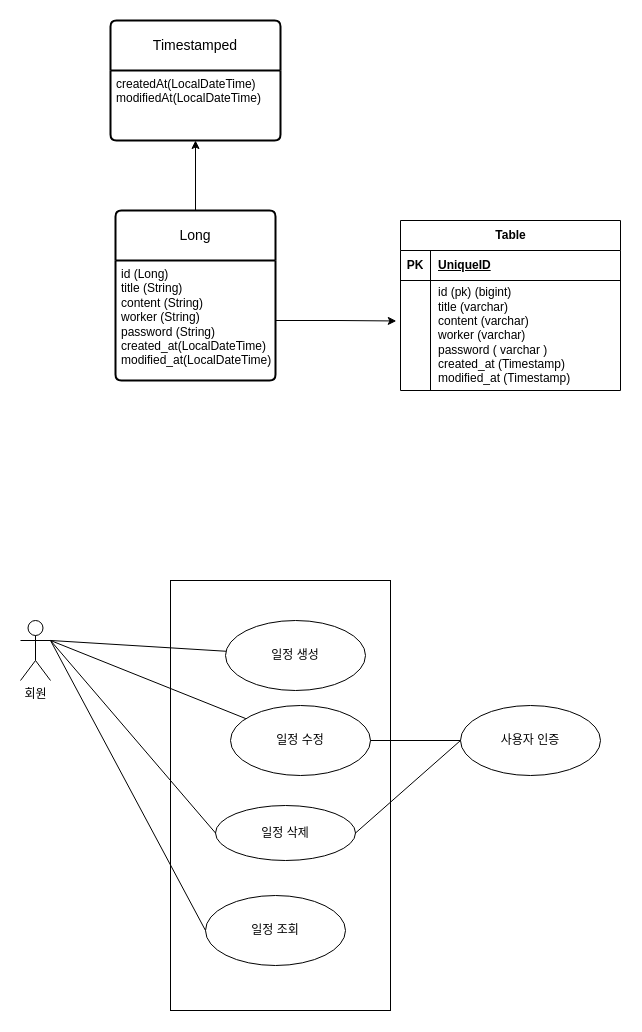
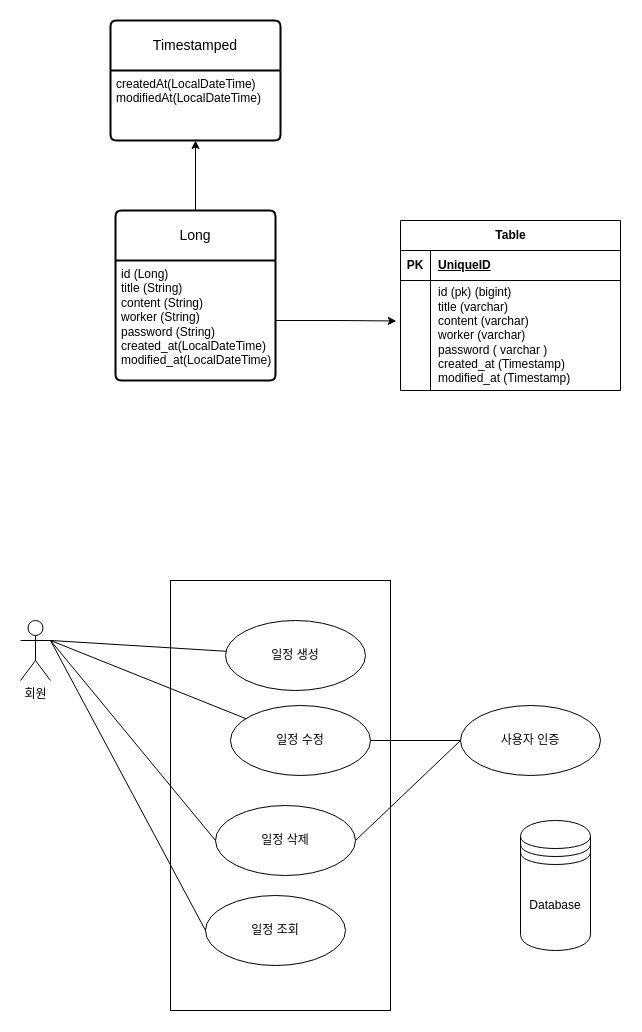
node "일정 삭제": size 140x55 -> 140x70
node "Database": added
